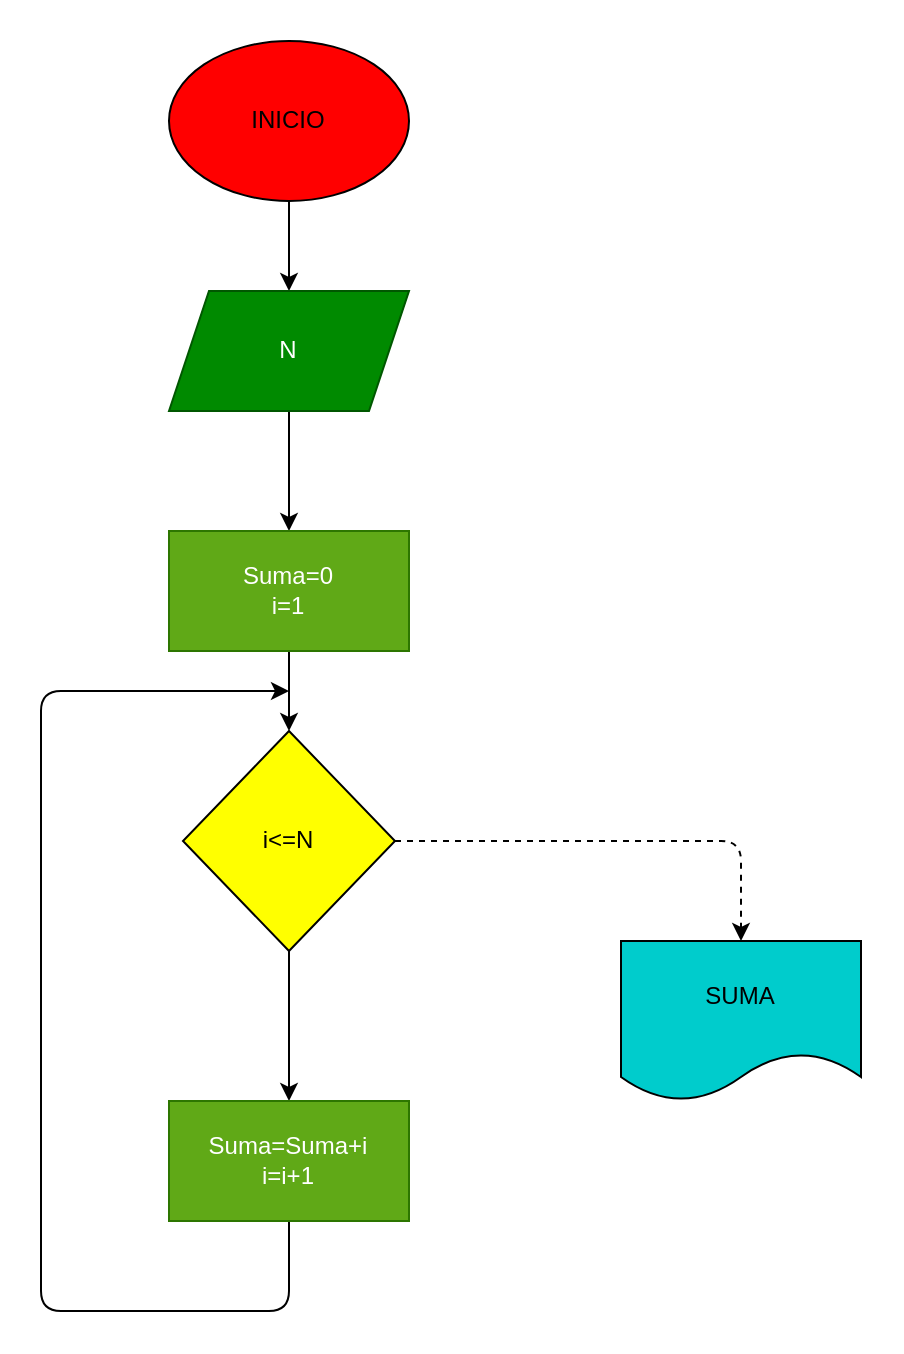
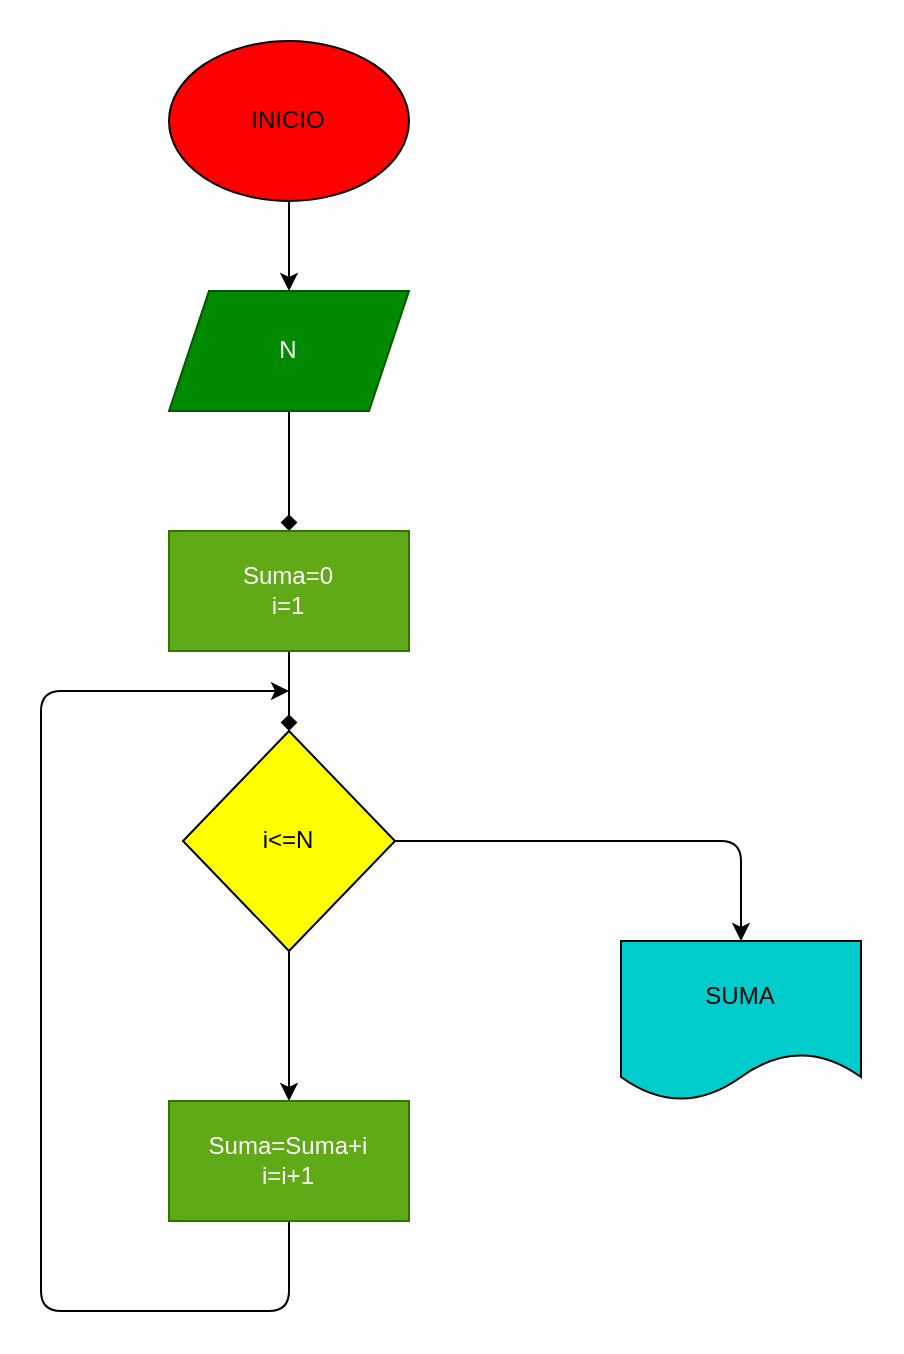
edge "N" -> "Suma=0 i=1": arrowhead classic -> diamond
edge "Suma=0 i=1" -> "i<=N": arrowhead classic -> diamond
edge "i<=N" -> "SUMA": style dashed -> solid
